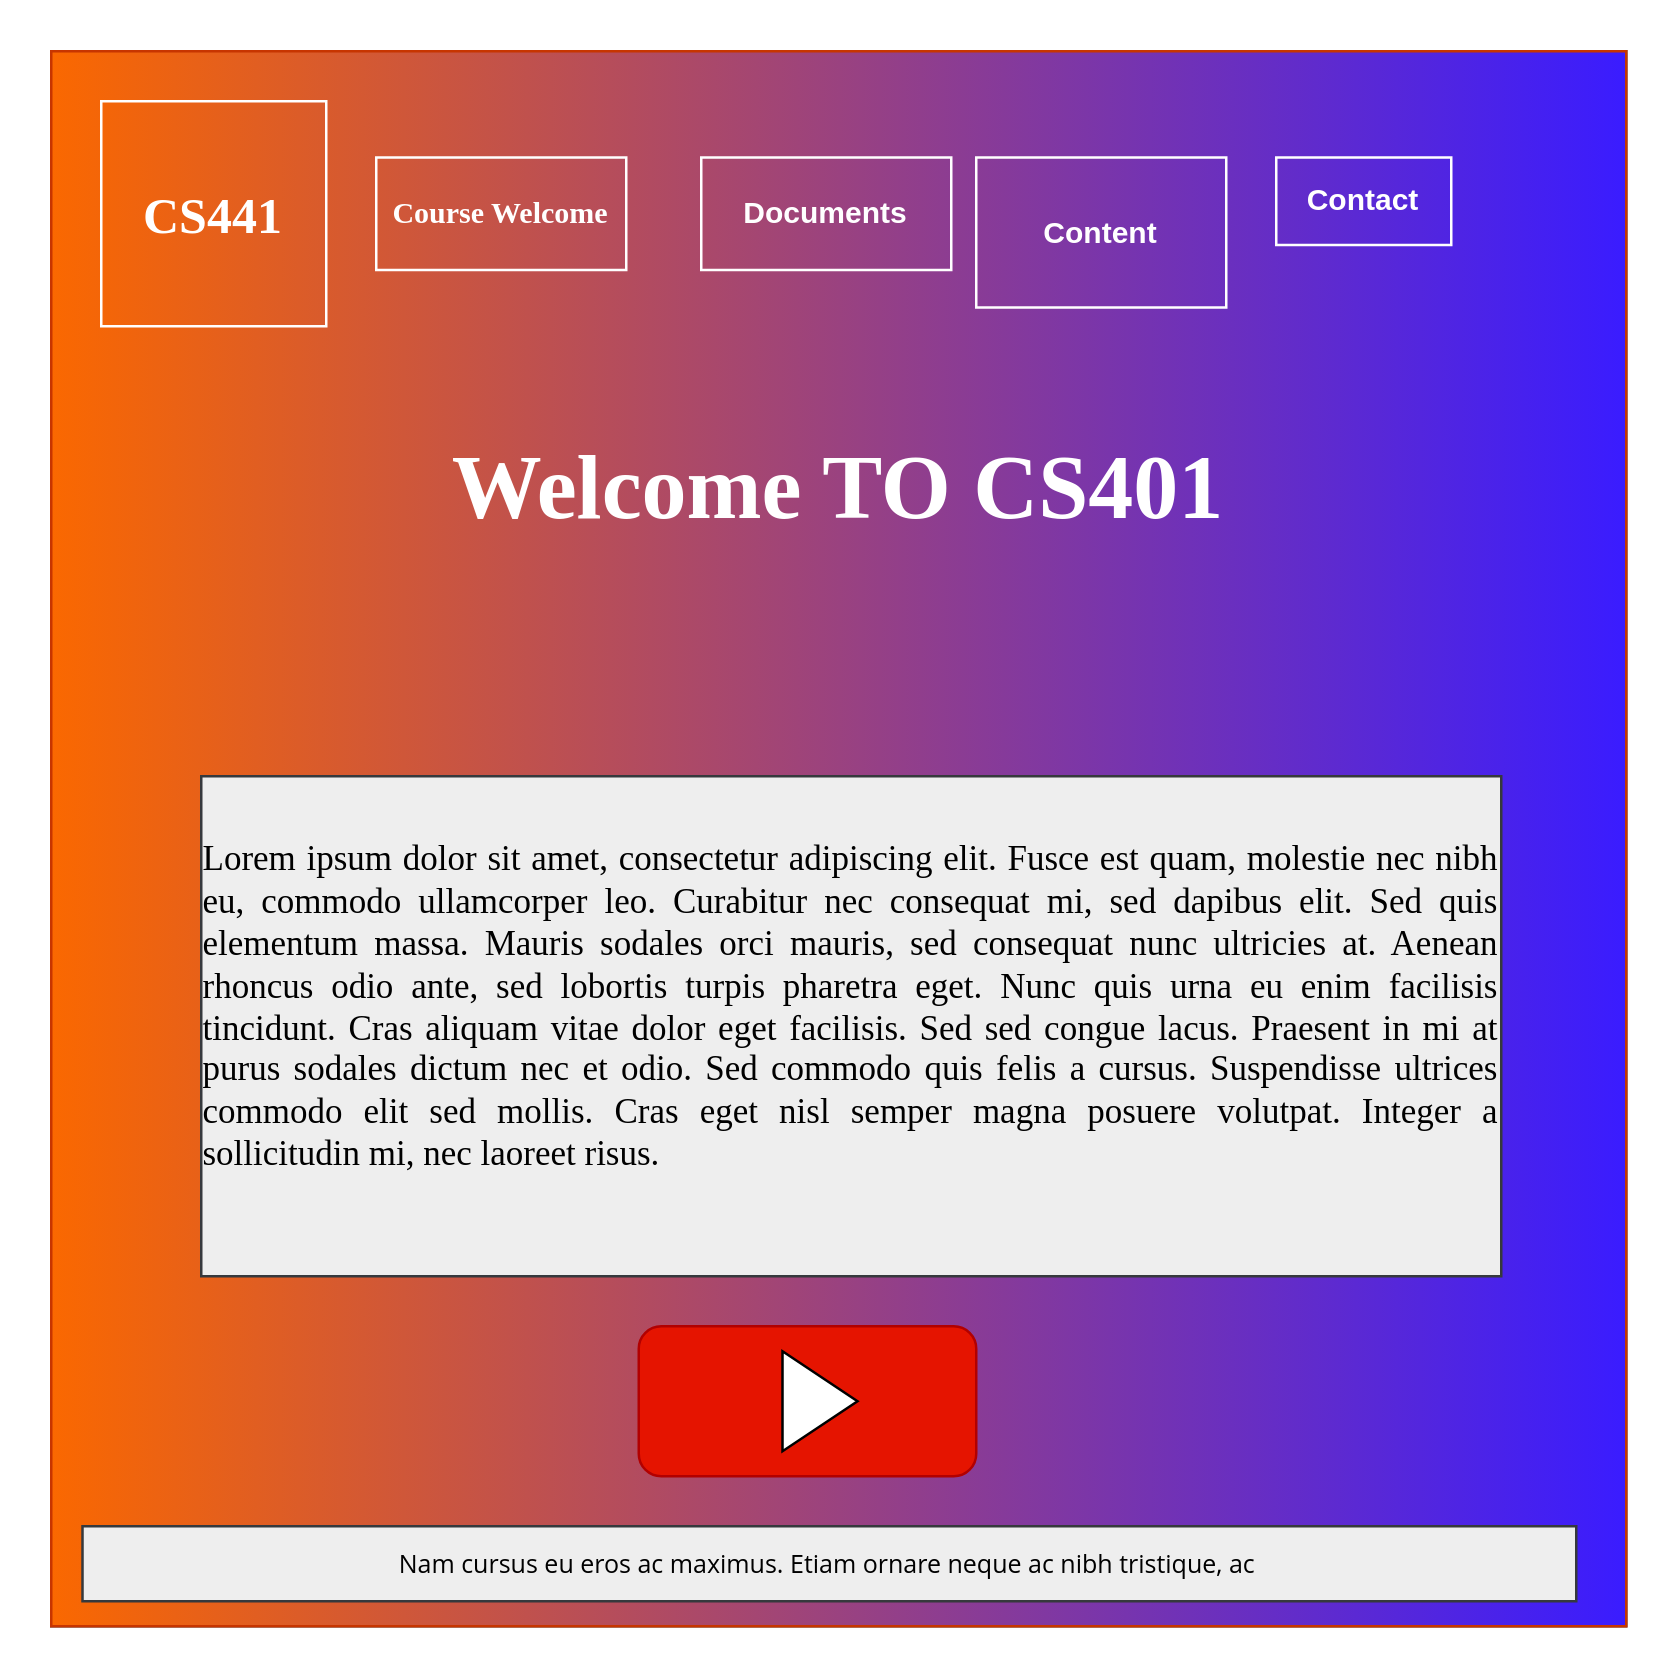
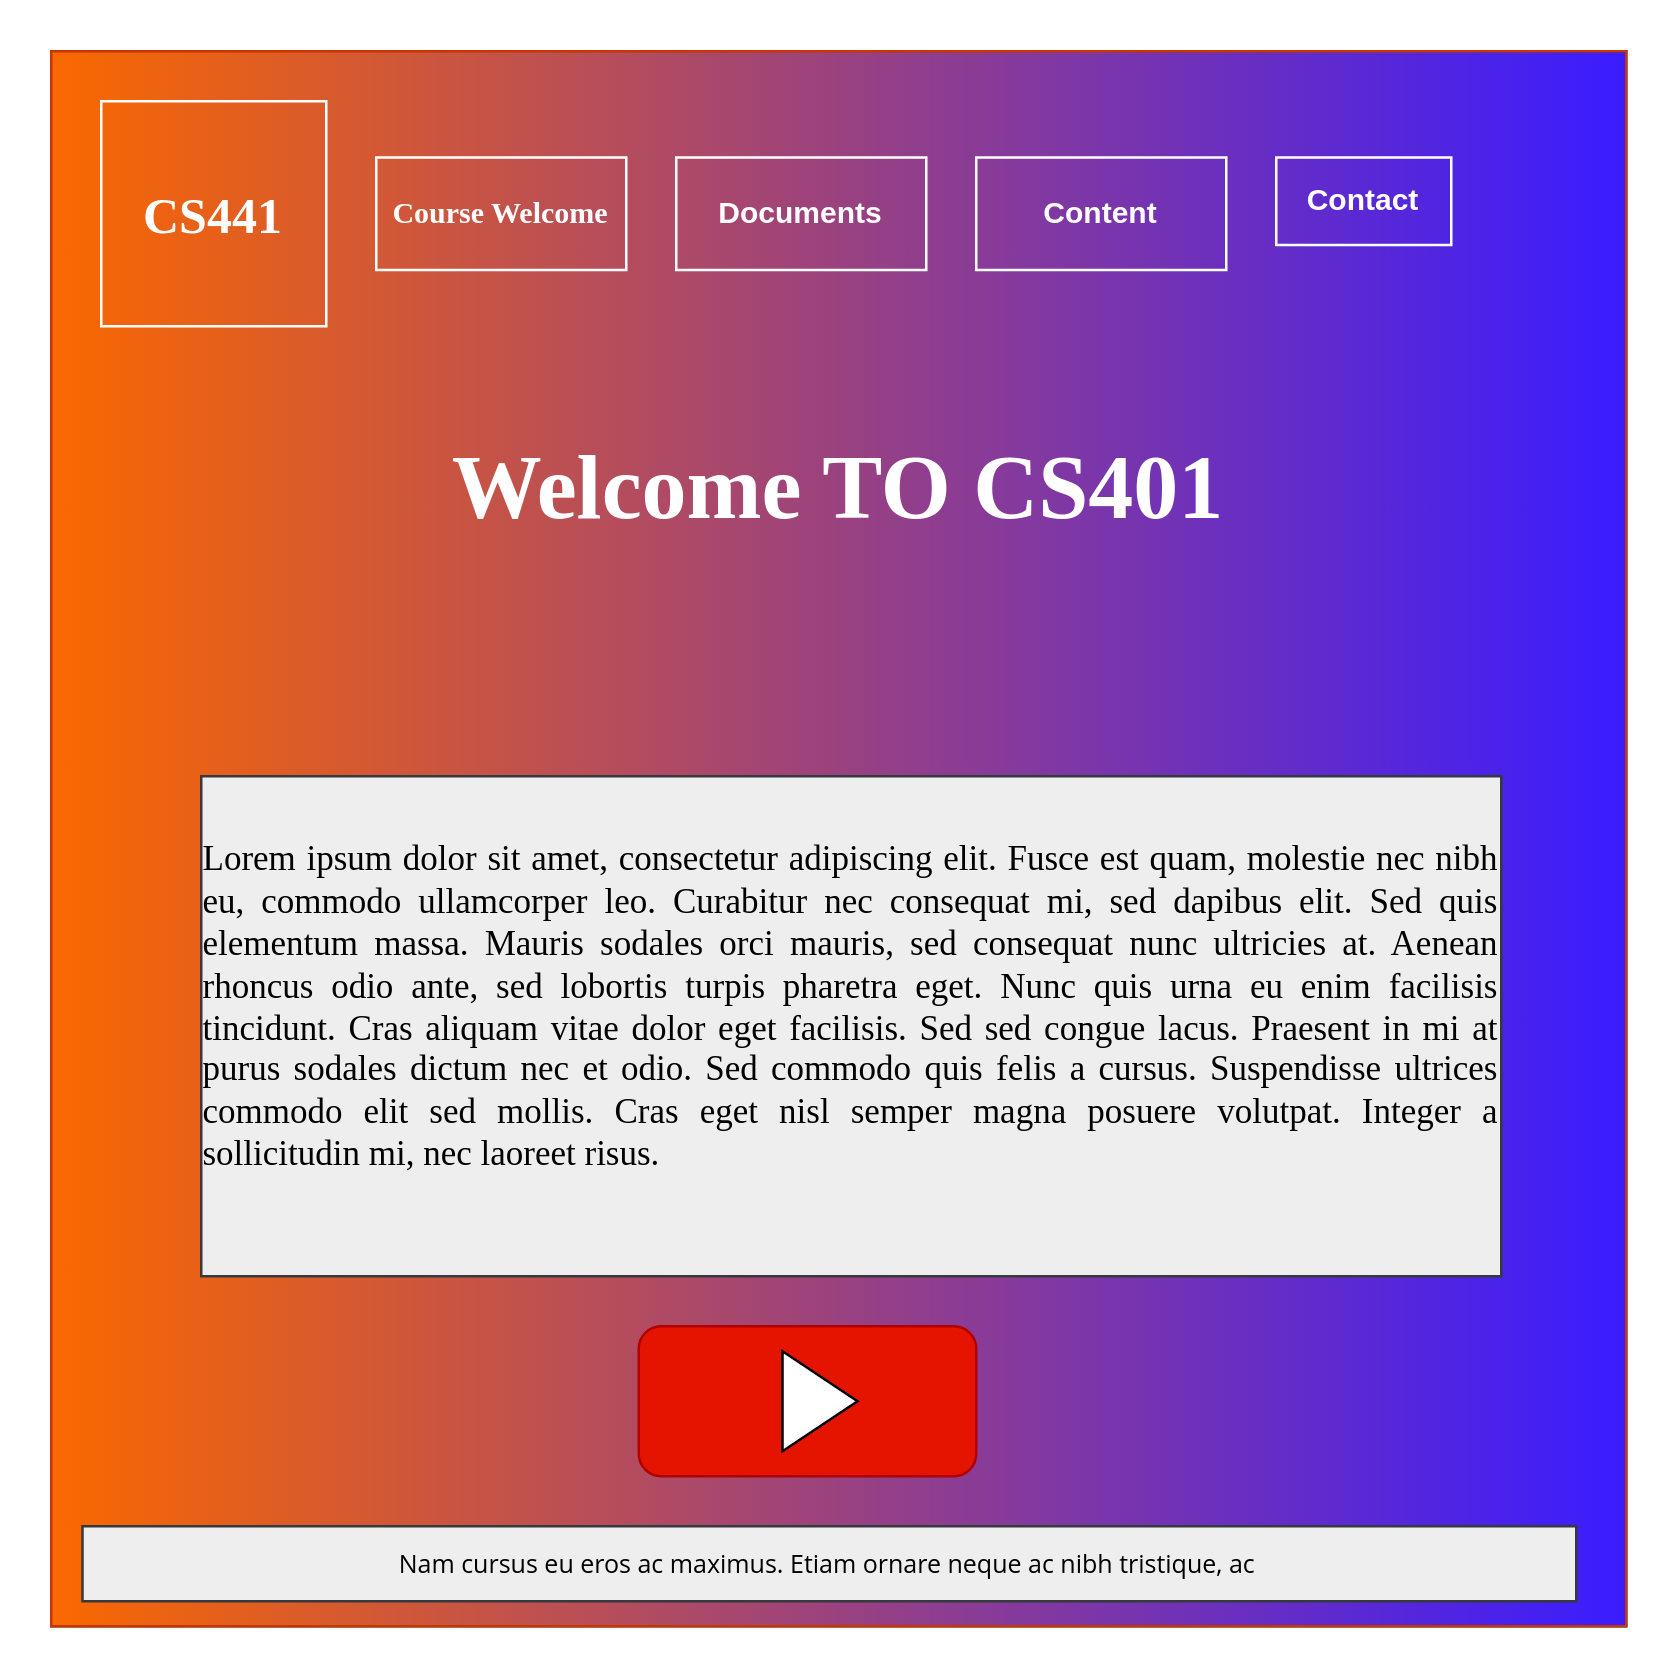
node "Documents": moved (826, 214) -> (801, 214)
node "Content": size 250x150 -> 250x113
